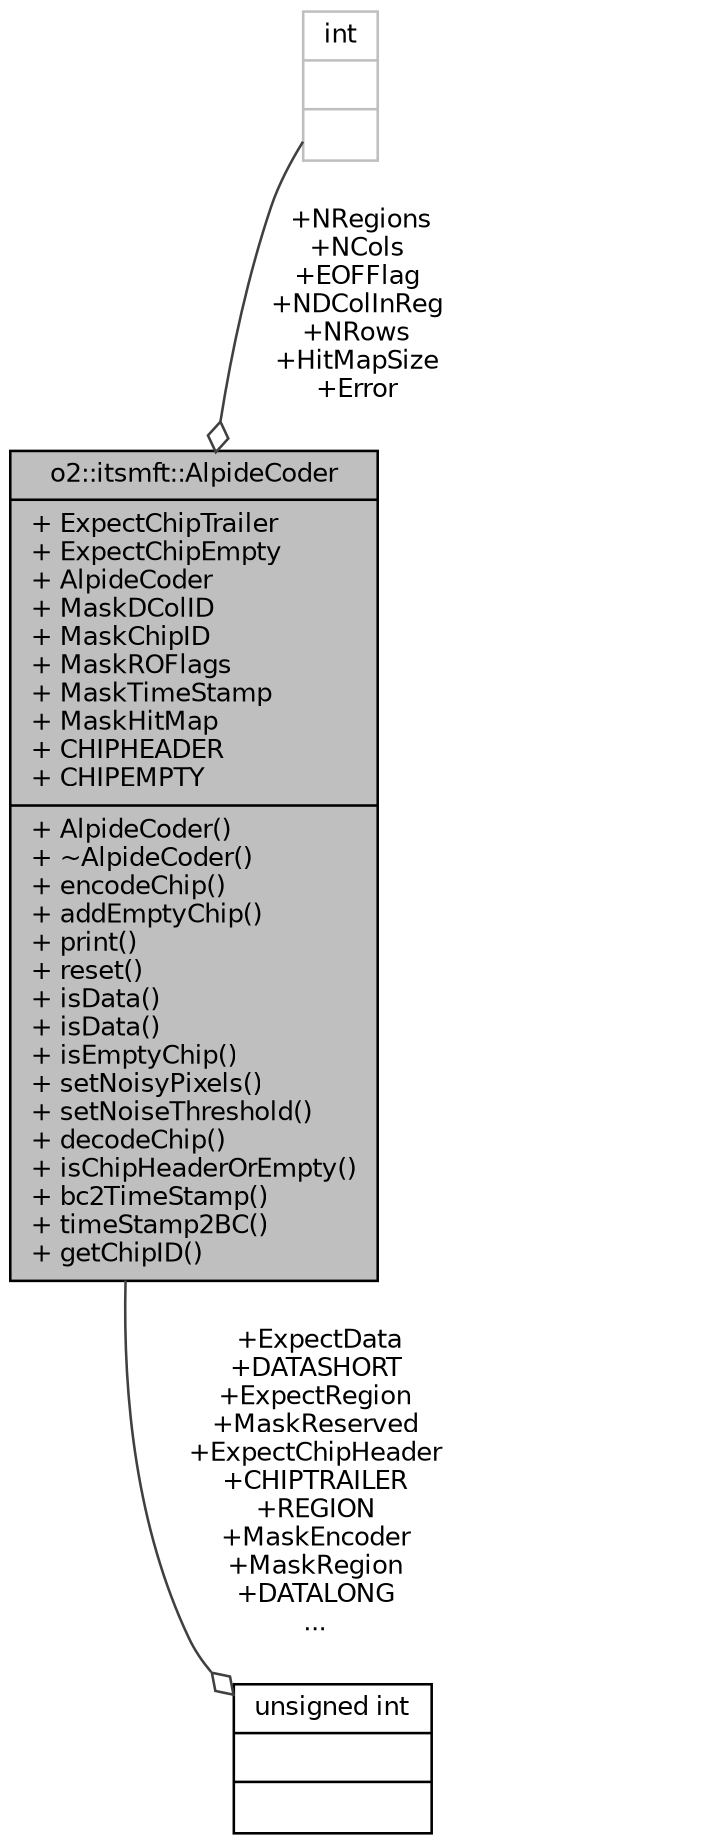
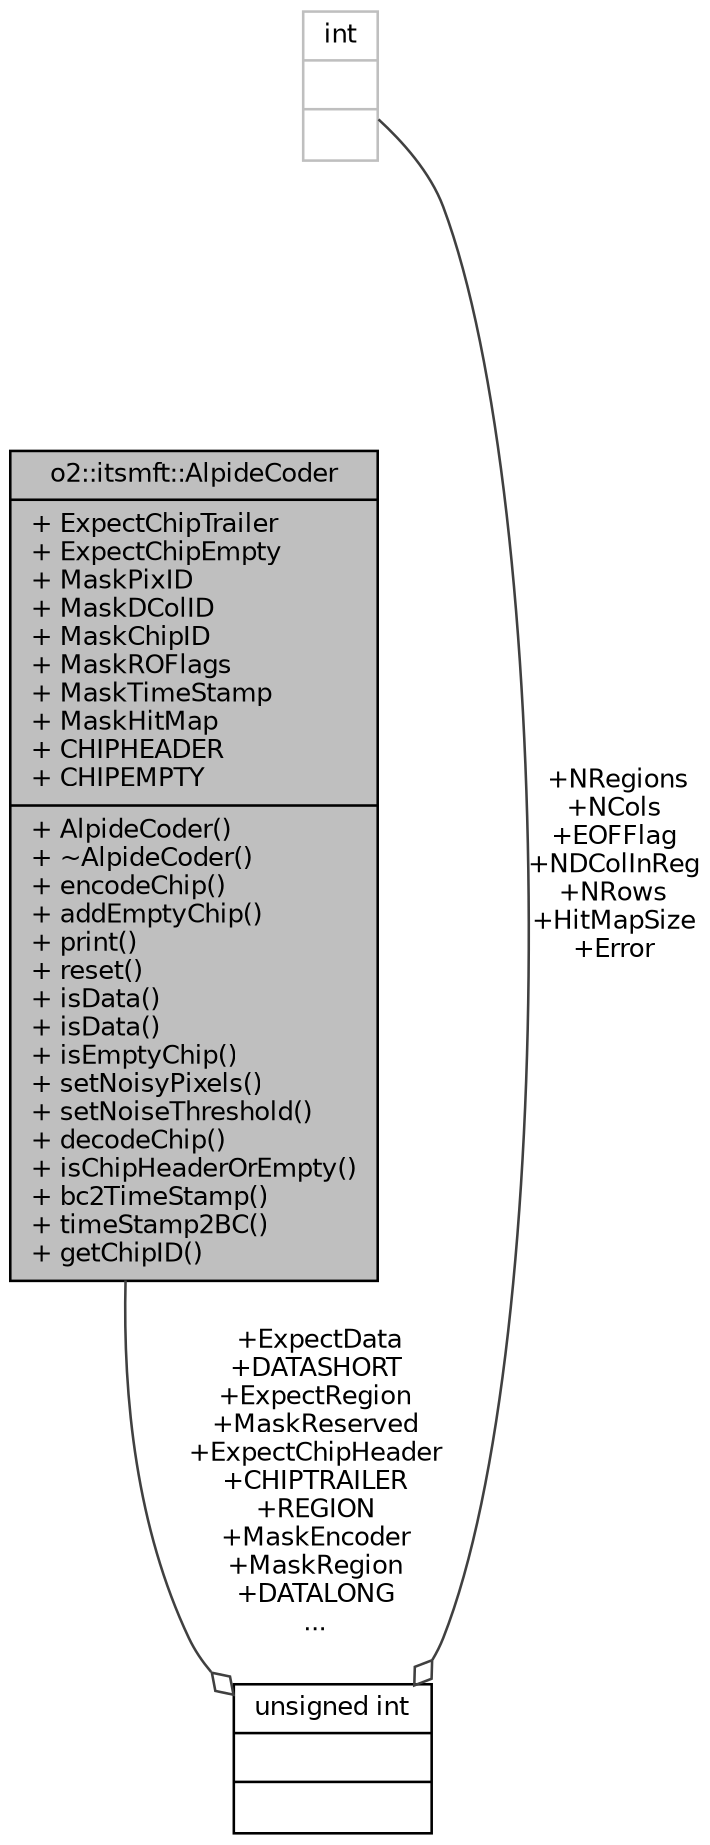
edge "int" -> "o2::itsmft::AlpideCoder": now "int" -> "unsigned int"
node "o2::itsmft::AlpideCoder": text "+ AlpideCoder" -> "+ MaskPixID"
